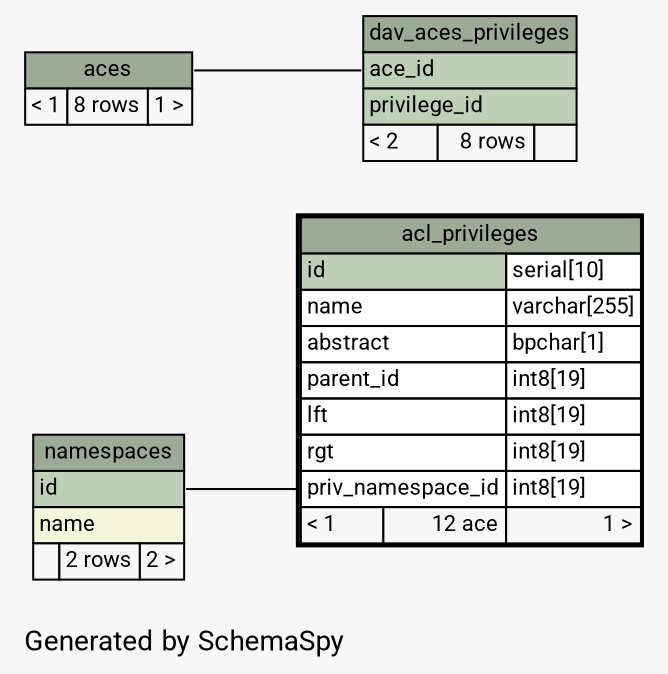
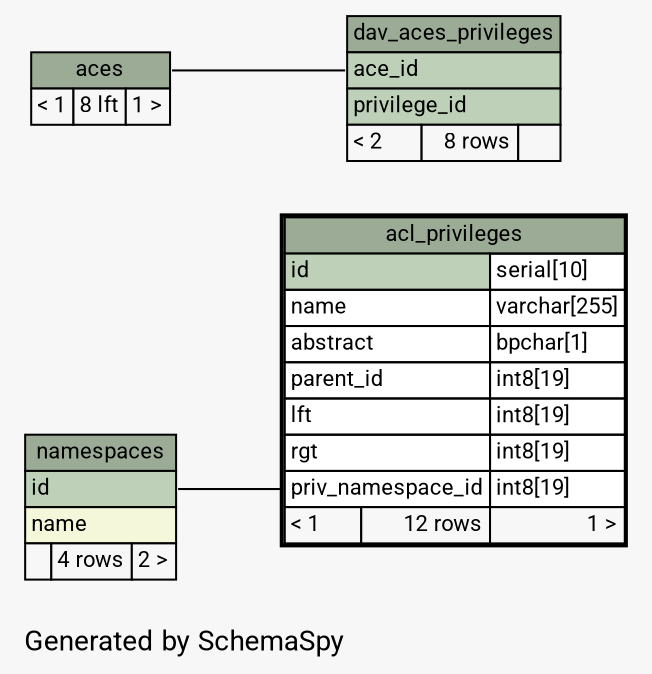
node "aces": text "8 rows" -> "8 lft"
node "acl_privileges": text "12 ace" -> "12 rows"
node "namespaces": text "2 rows" -> "4 rows"
